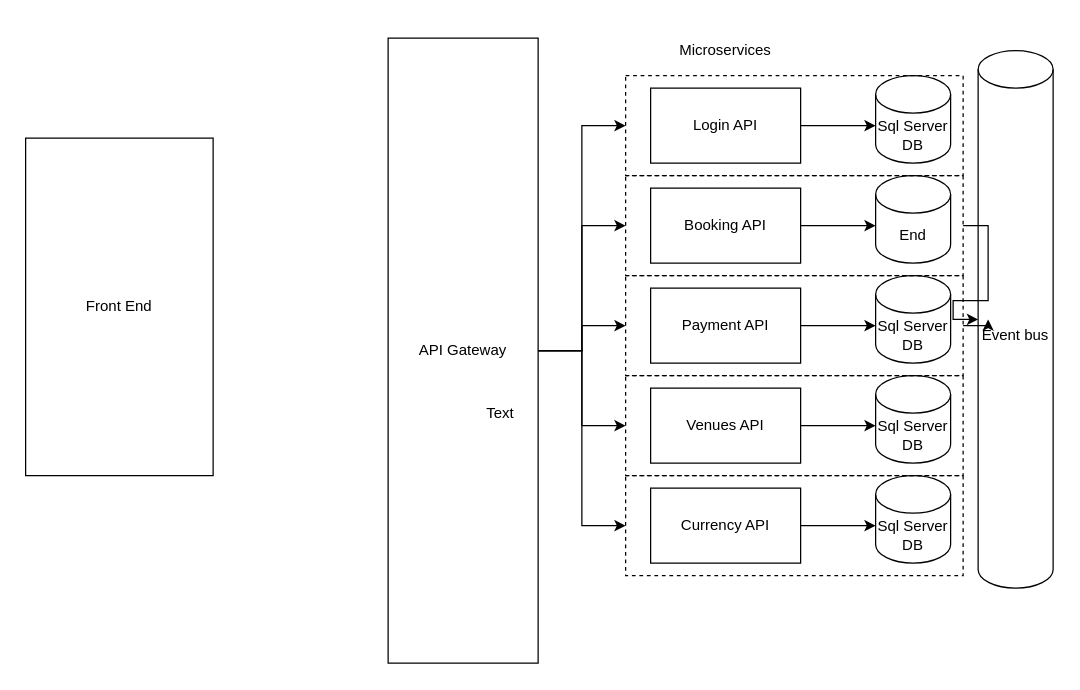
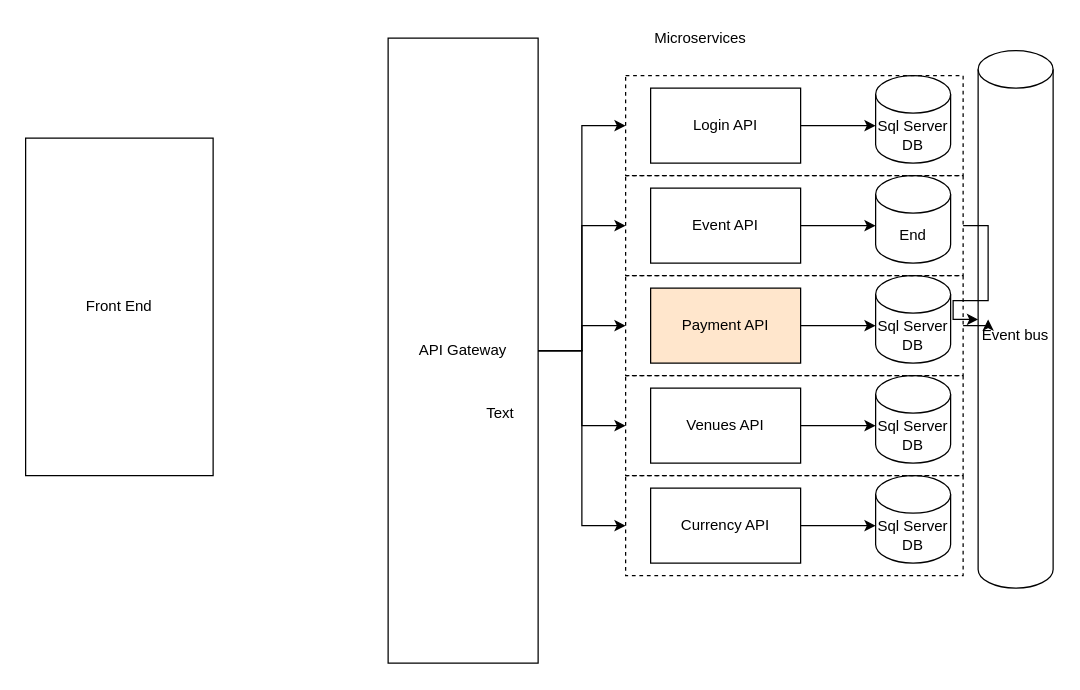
node "Microservices": moved (726, 51) -> (701, 38)
node "Booking API": label "Booking API" -> "Event API"
node "Payment API": fillcolor #ffffff -> #ffe6cc
